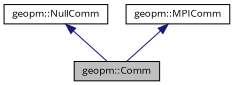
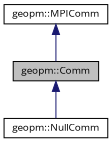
edge "geopm::Comm" -> "geopm::NullComm": reversed
